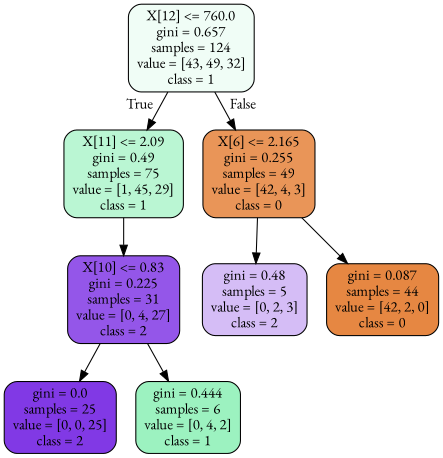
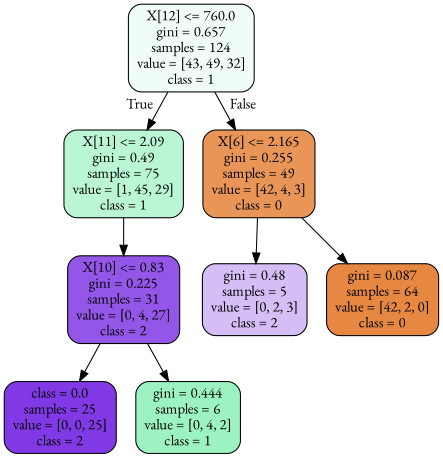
node "gini = 0.087 samples = 44 value = [42, 2, 0] class = 0": label "gini = 0.087 samples = 44 value = [42, 2, 0] class = 0" -> "gini = 0.087 samples = 64 value = [42, 2, 0] class = 0"
node "gini = 0.0 samples = 25 value = [0, 0, 25] class = 2": label "gini = 0.0 samples = 25 value = [0, 0, 25] class = 2" -> "class = 0.0 samples = 25 value = [0, 0, 25] class = 2"
